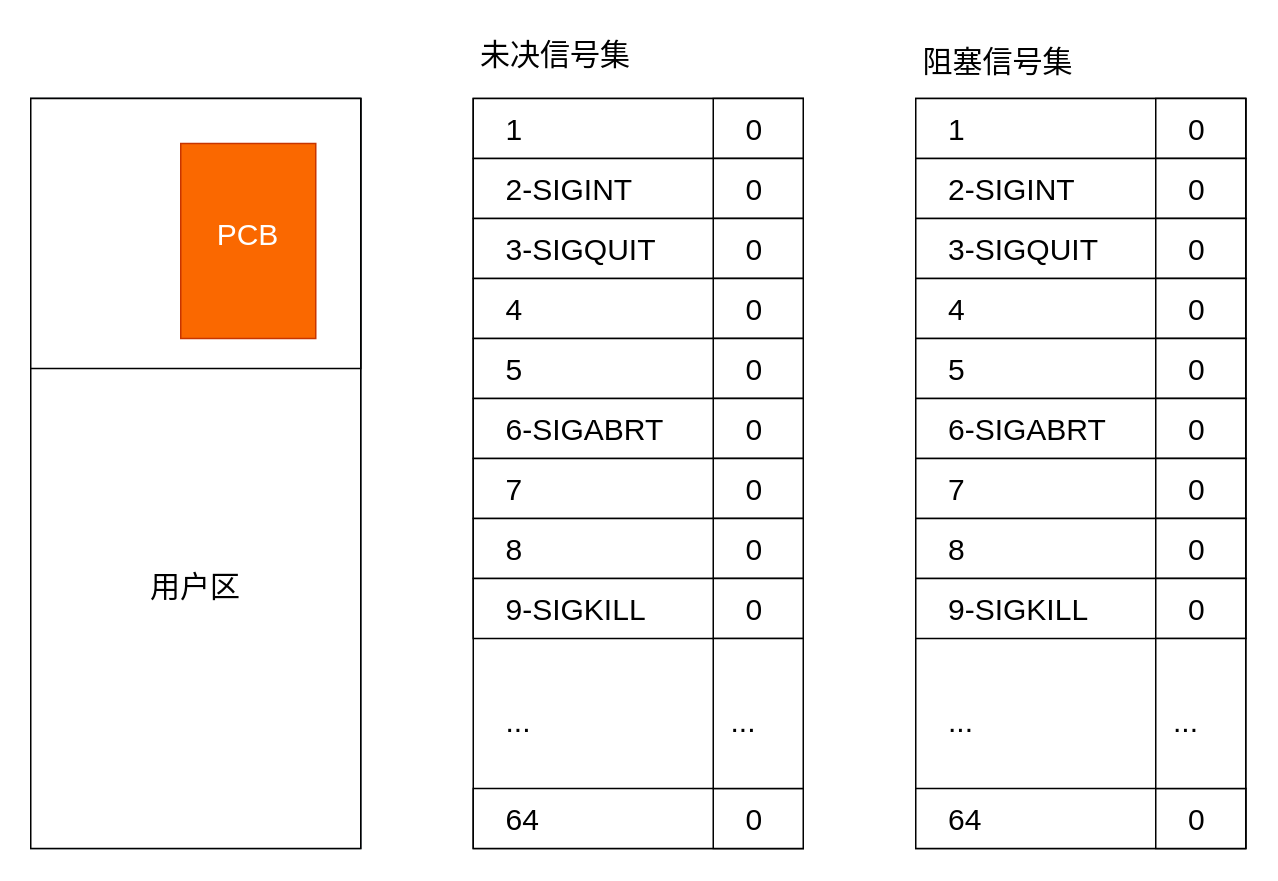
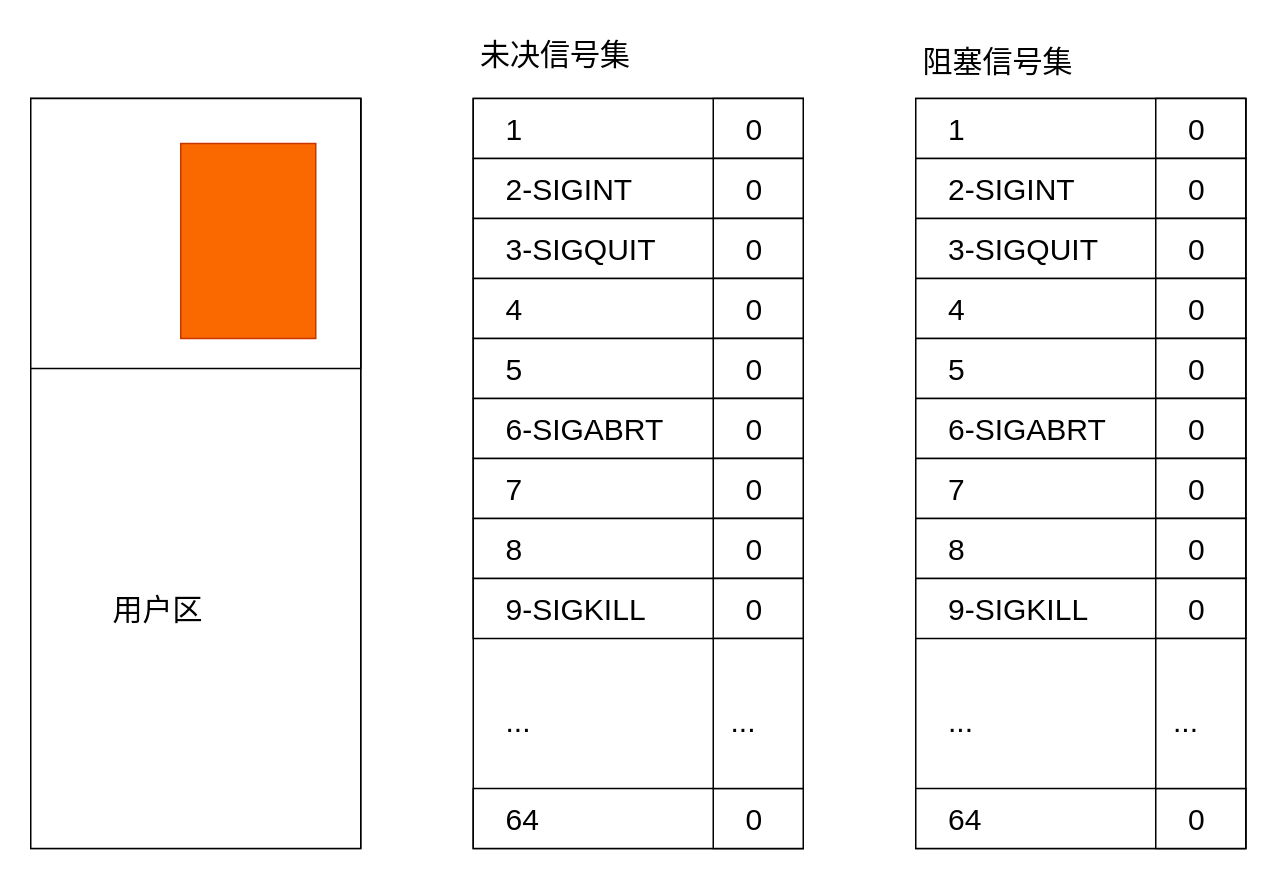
node "PCB": removed
node "用户区": moved (196, 586) -> (158, 608)
